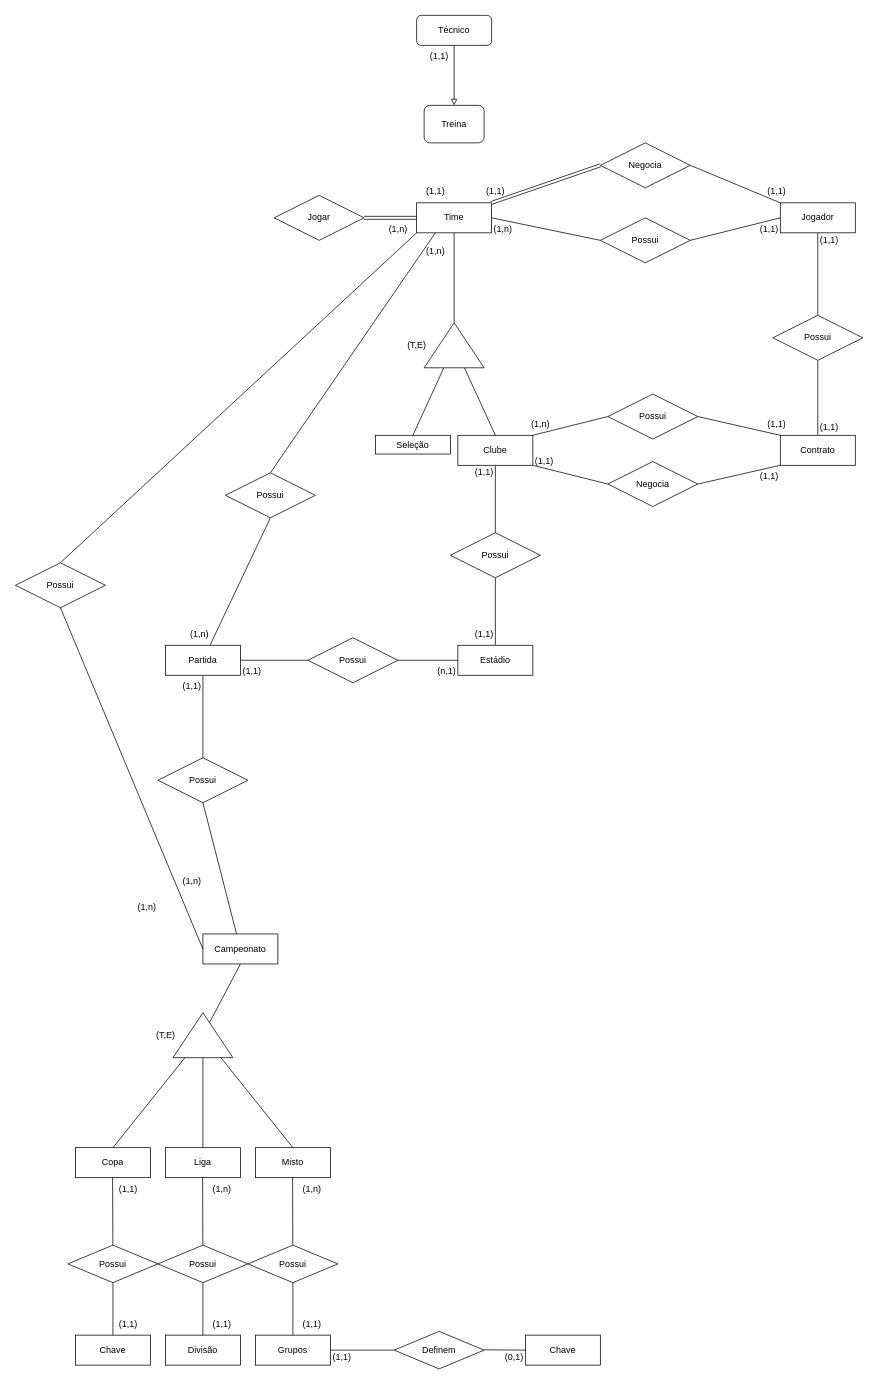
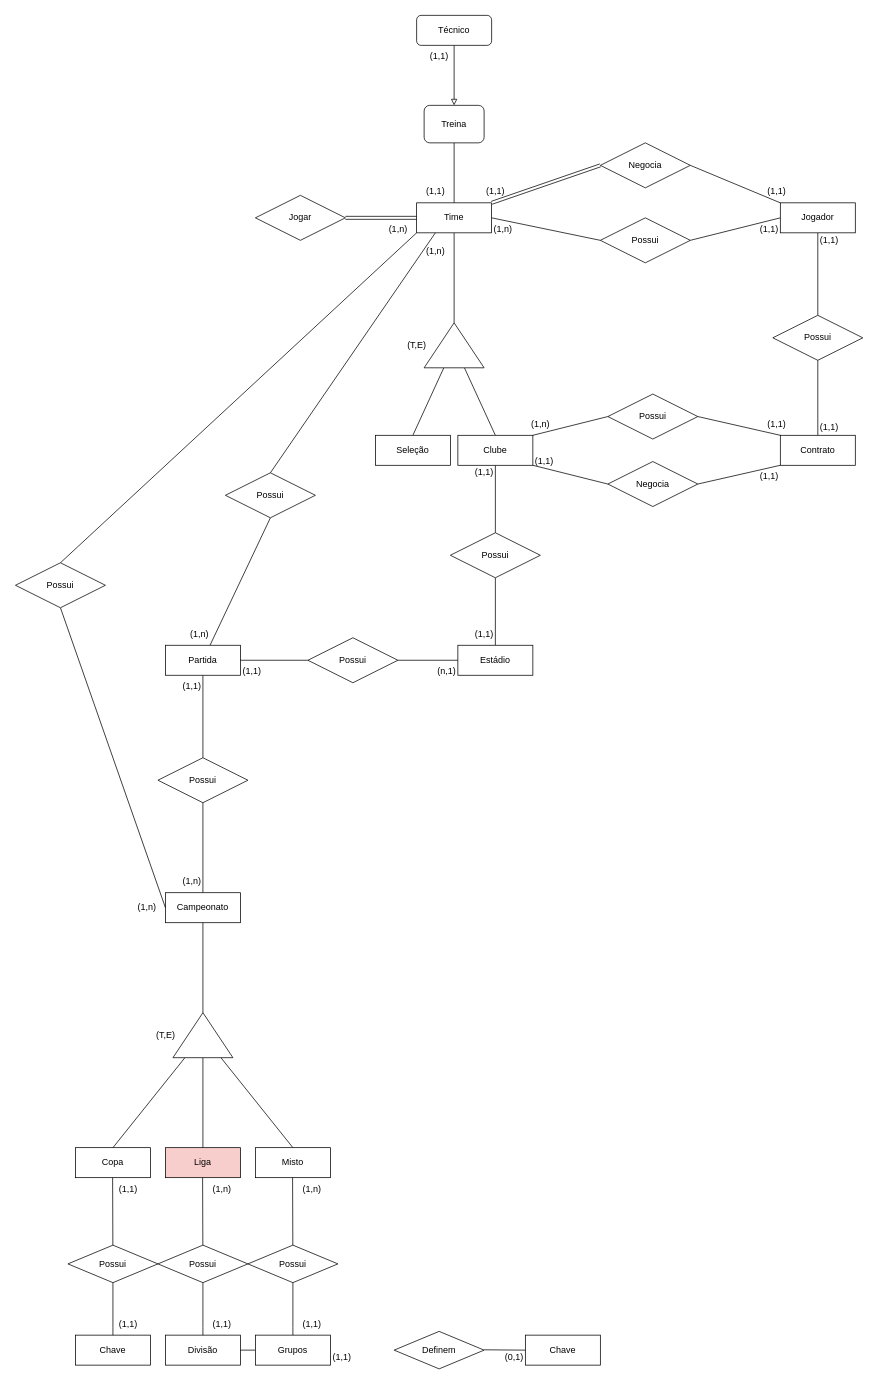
edge "Treina" -- "Time": added
node "Jogar": moved (319, 218) -> (300, 218)
node "Seleção": size 75x19 -> 75x30
node "Campeonato": moved (240, 949) -> (203, 908)
node "Liga": fillcolor #ffffff -> #f8cecc
edge "Grupos" -- "Definem": now "Grupos" -- "Divisão"
